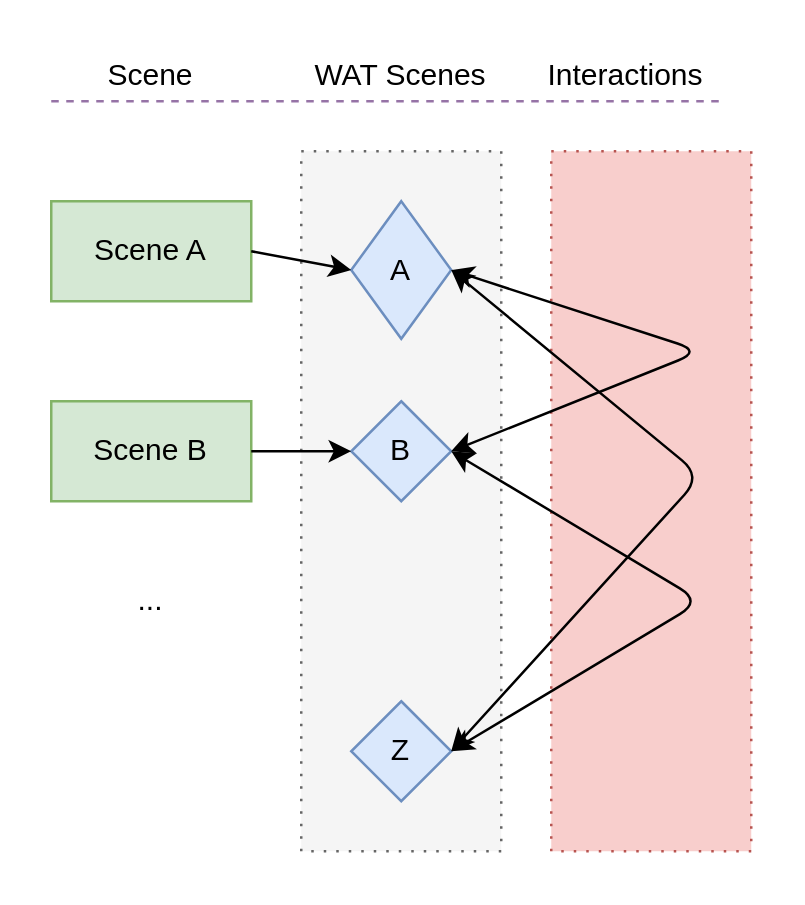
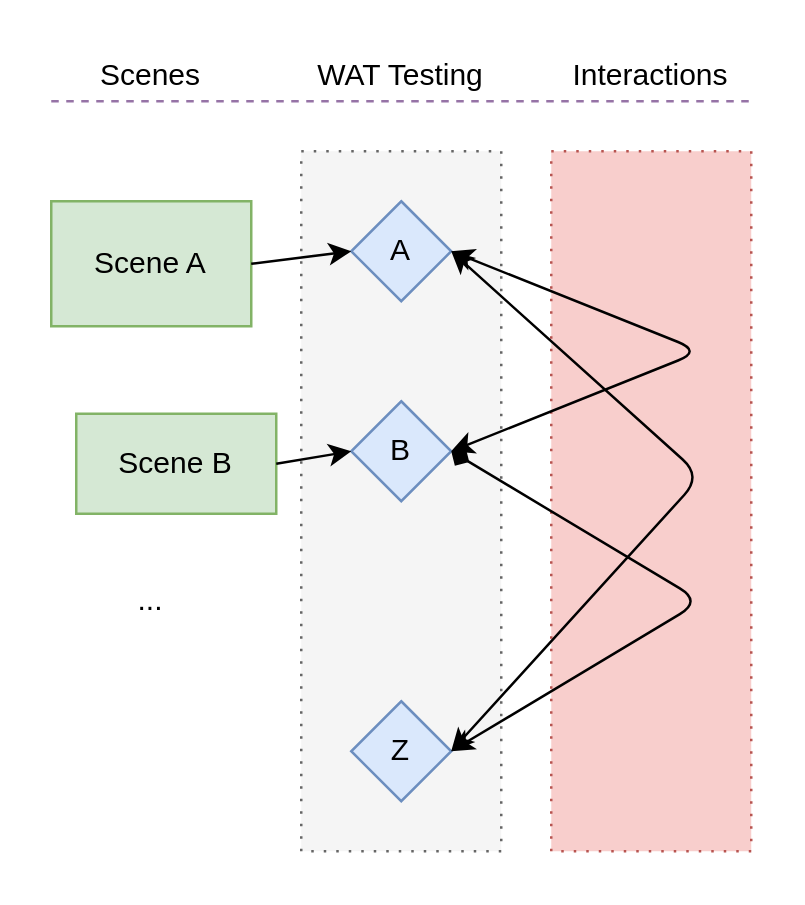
node "Scene": label "Scene" -> "Scenes"
node "WAT Scenes": label "WAT Scenes" -> "WAT Testing"
node "Interactions": moved (626, 76) -> (651, 76)
node "Scene A": size 200x100 -> 200x125
node "A": size 100x138 -> 100x100
node "Scene B": moved (151, 451) -> (176, 464)
edge "B" -- "Z": arrowhead classic -> diamond
